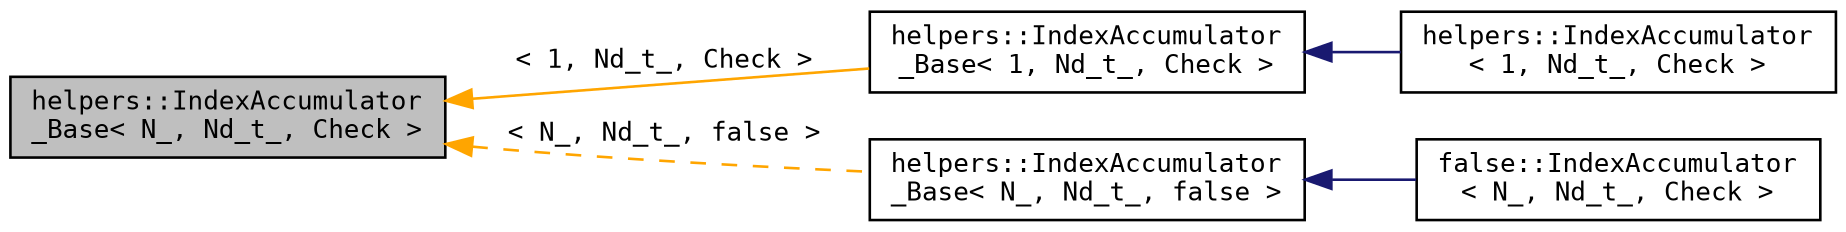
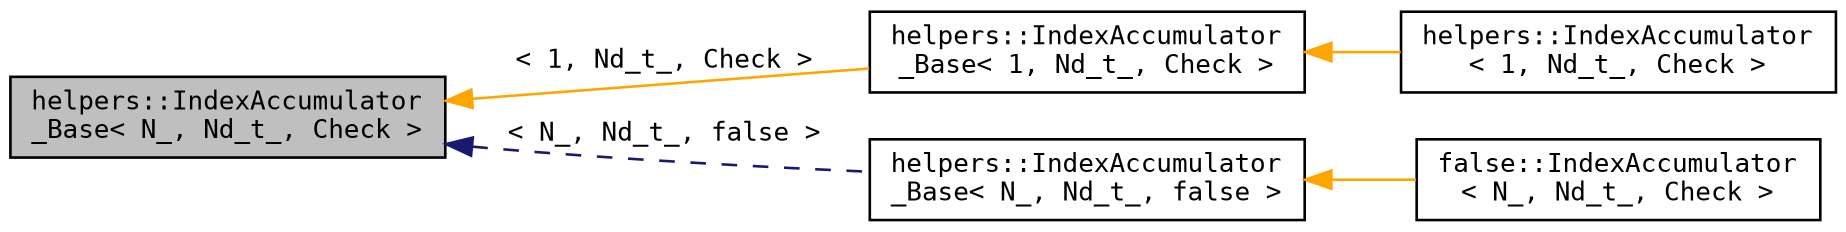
edge "helpers::IndexAccumulator < 1, Nd_t_, Check >" -> "helpers::IndexAccumulator _Base< 1, Nd_t_, Check >": color midnightblue -> orange
edge "helpers::IndexAccumulator _Base< N_, Nd_t_, false >" -> "helpers::IndexAccumulator _Base< N_, Nd_t_, Check >": color orange -> midnightblue
edge "false::IndexAccumulator < N_, Nd_t_, Check >" -> "helpers::IndexAccumulator _Base< N_, Nd_t_, false >": color midnightblue -> orange
